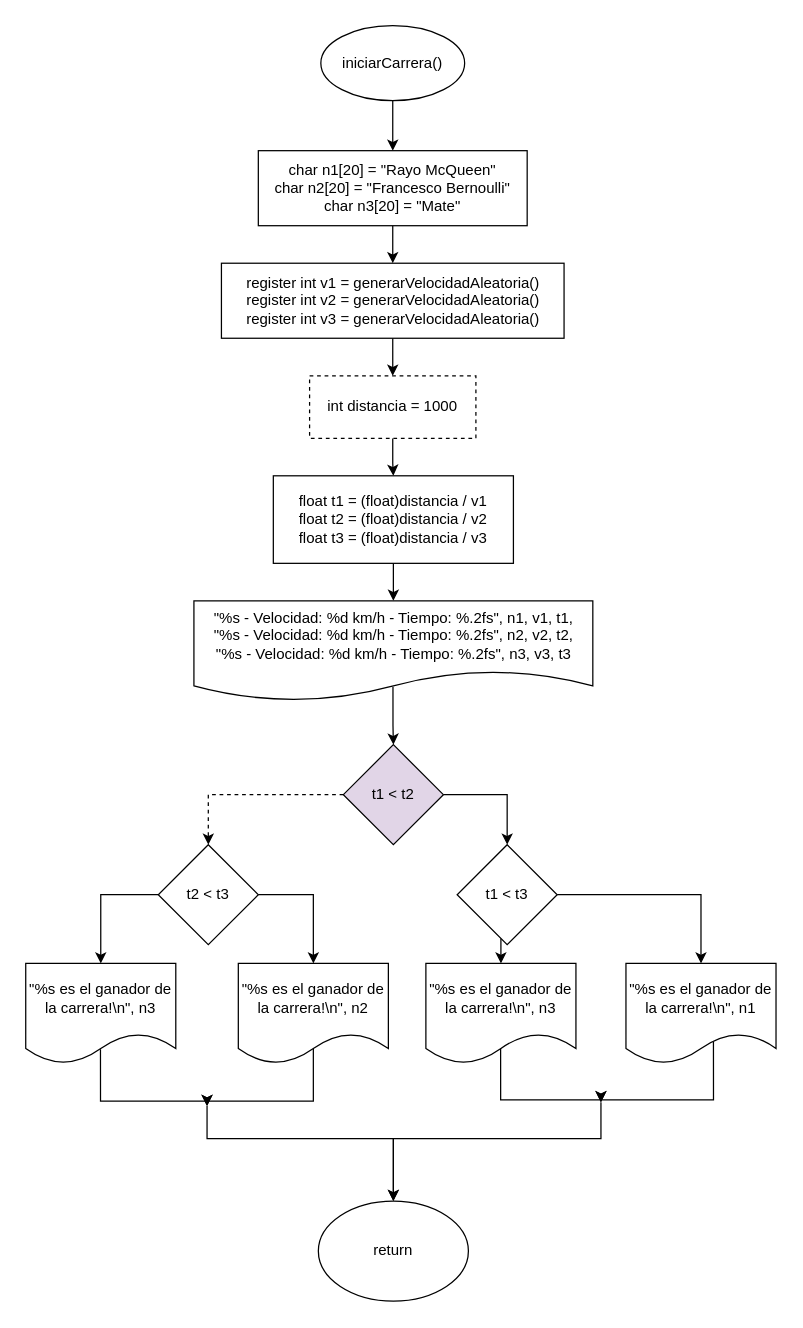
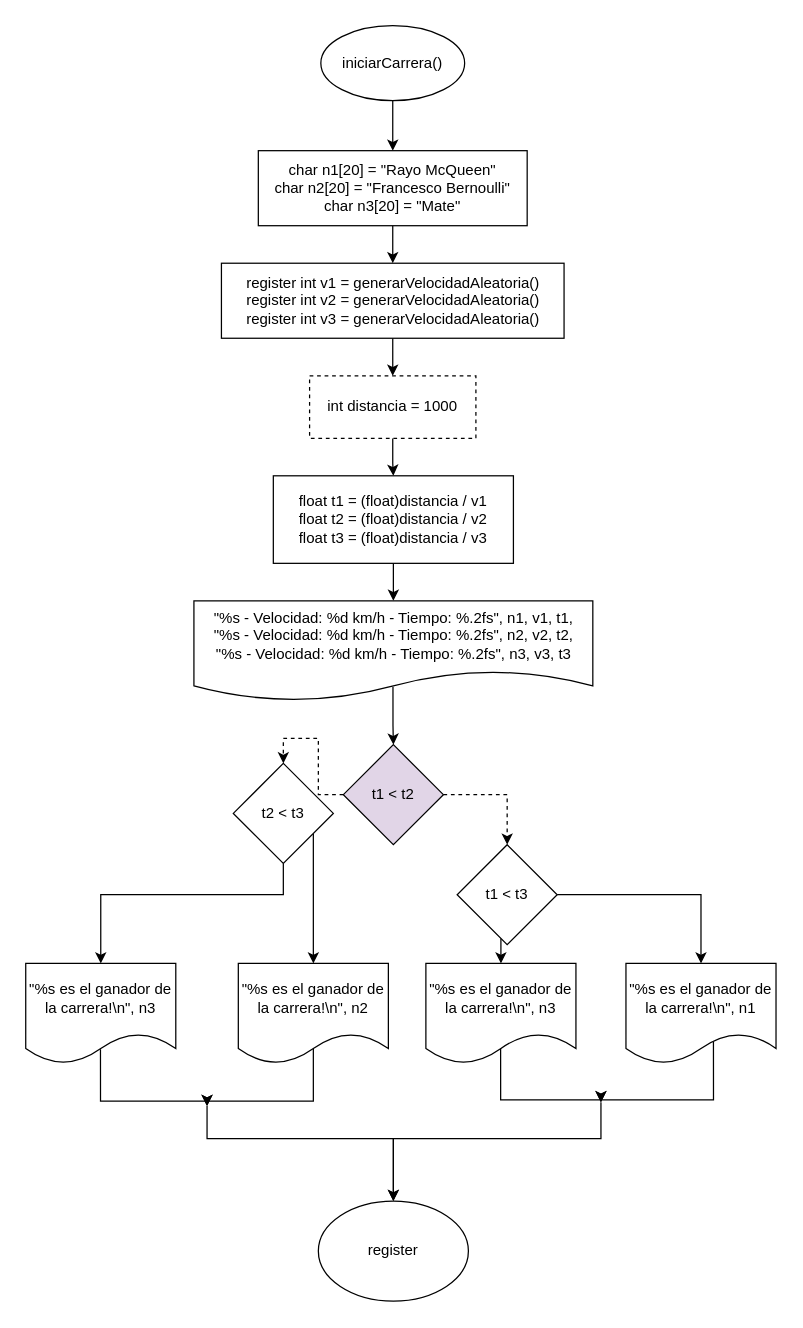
edge "t1 < t2" -> "t1 < t3": style solid -> dashed
node "t2 < t3": moved (208, 894) -> (283, 813)
node "return": label "return" -> "register"
